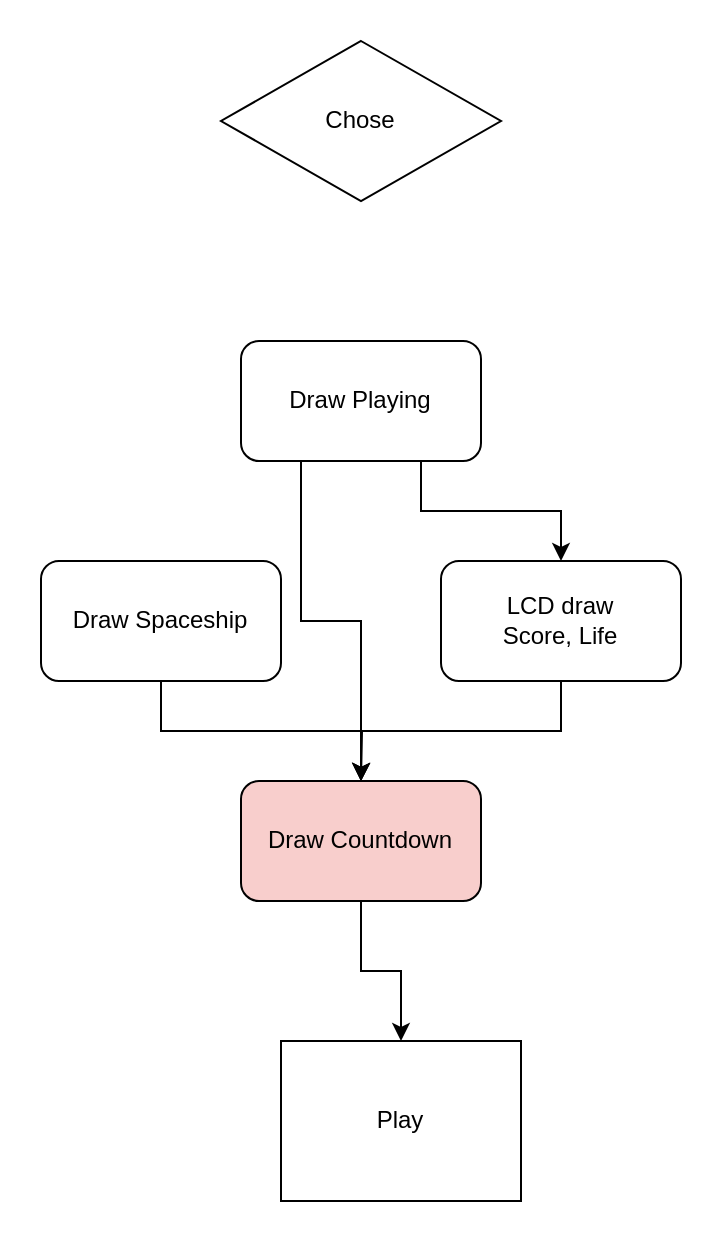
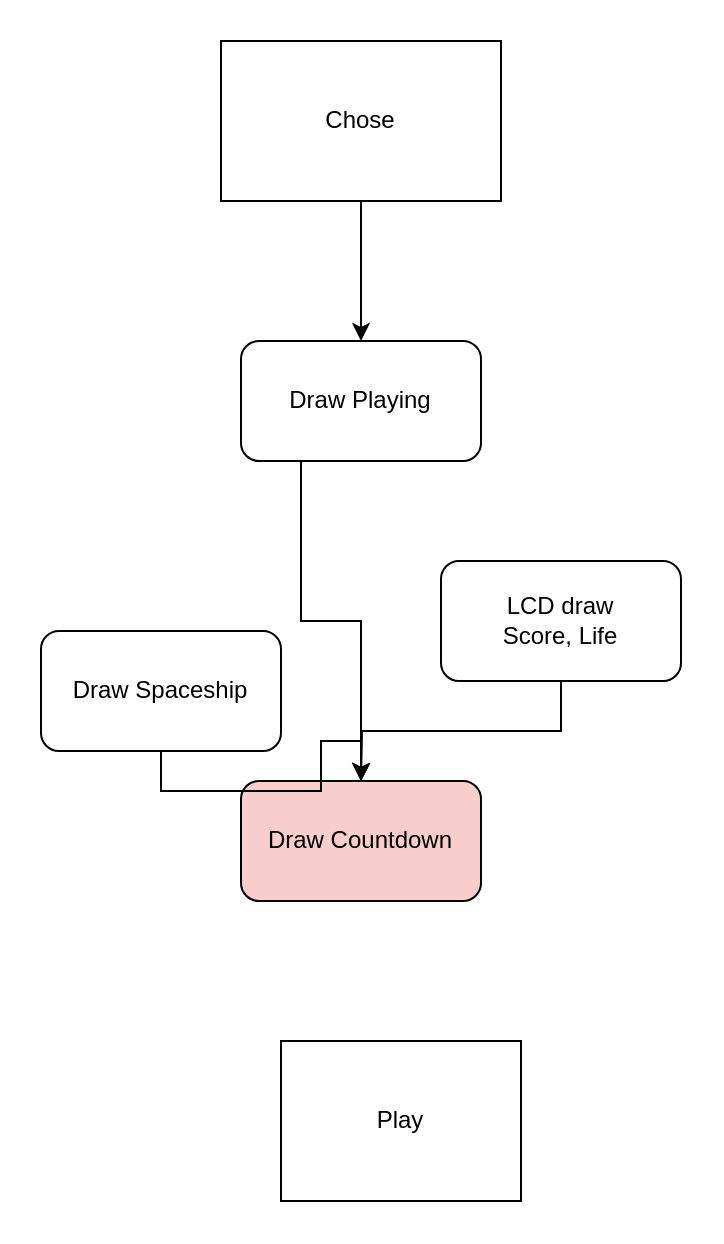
node "Chose": shape diamond -> rectangle
edge "Chose" -> "Draw Playing": added
edge "Draw Playing" -> "LCD draw Score, Life": removed
node "Draw Spaceship": moved (161, 621) -> (161, 691)
edge "Draw Countdown" -> "Play": removed
